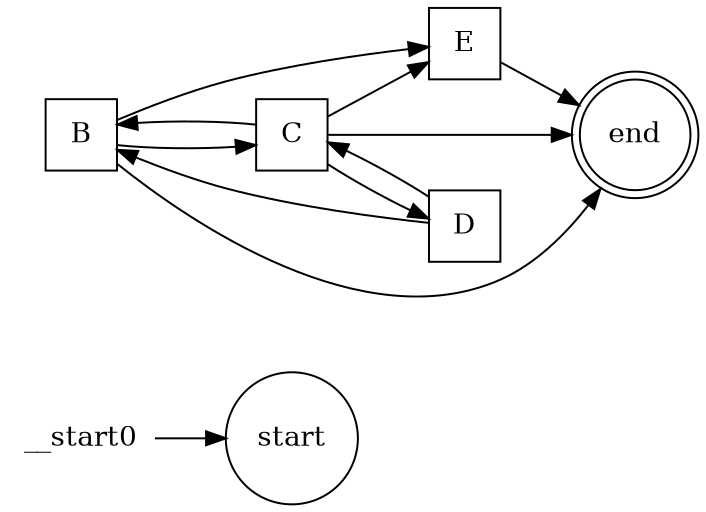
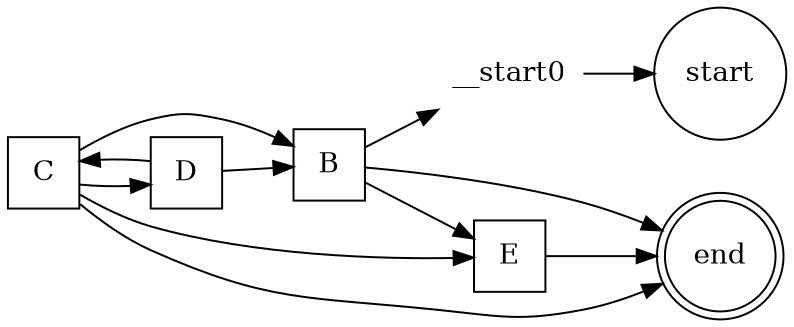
edge "B" -> "C": now "B" -> "__start0"
